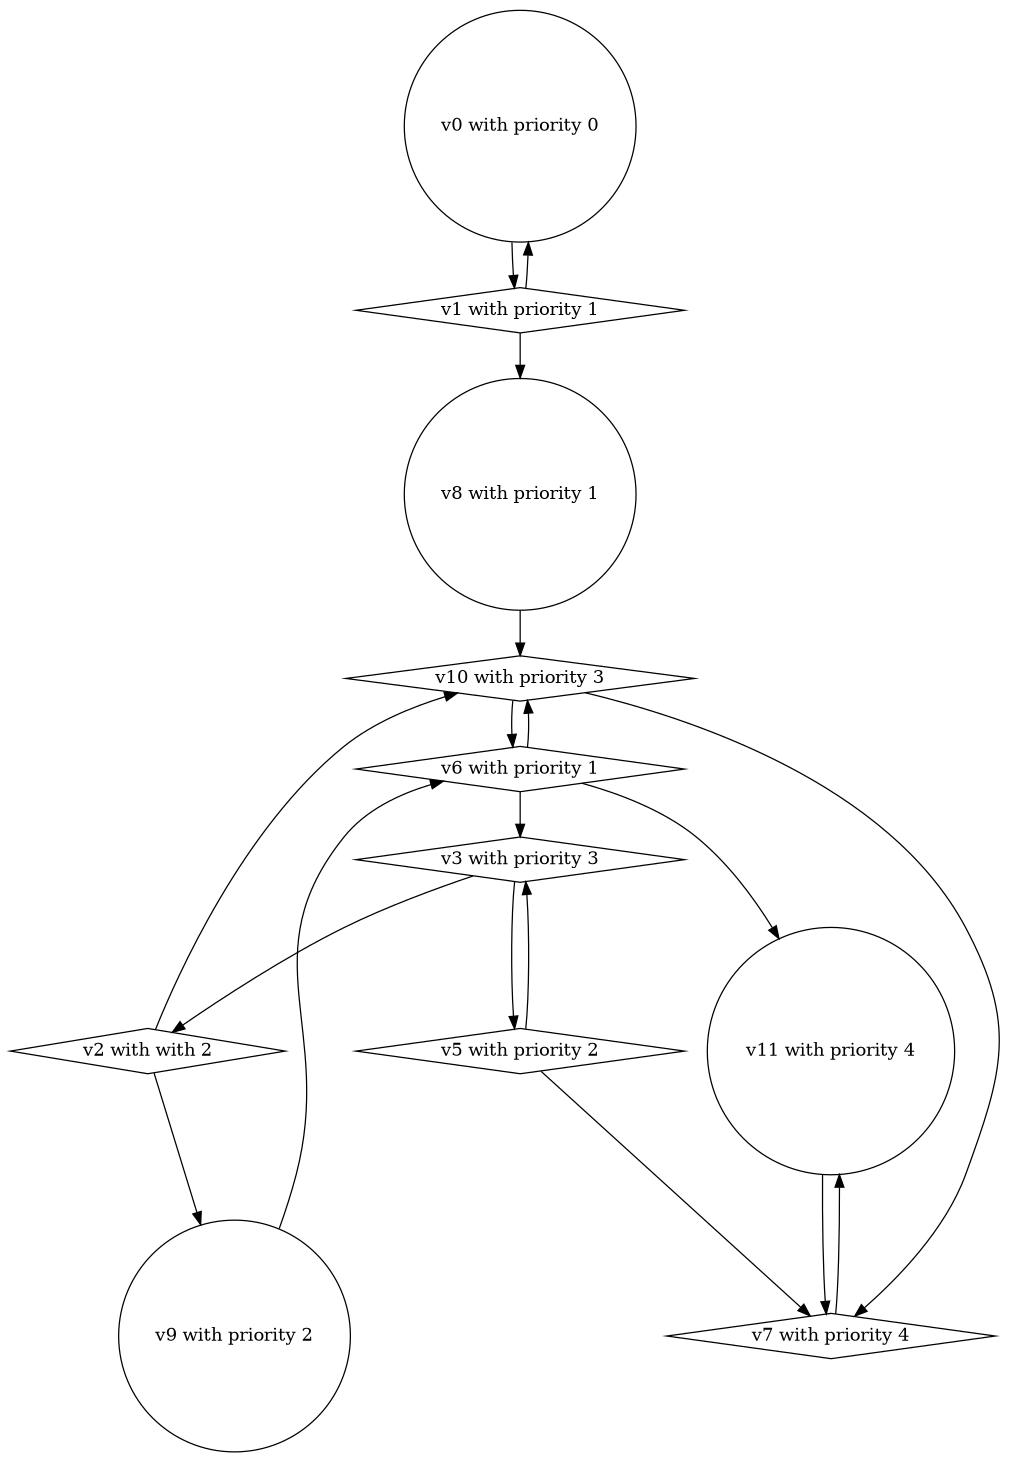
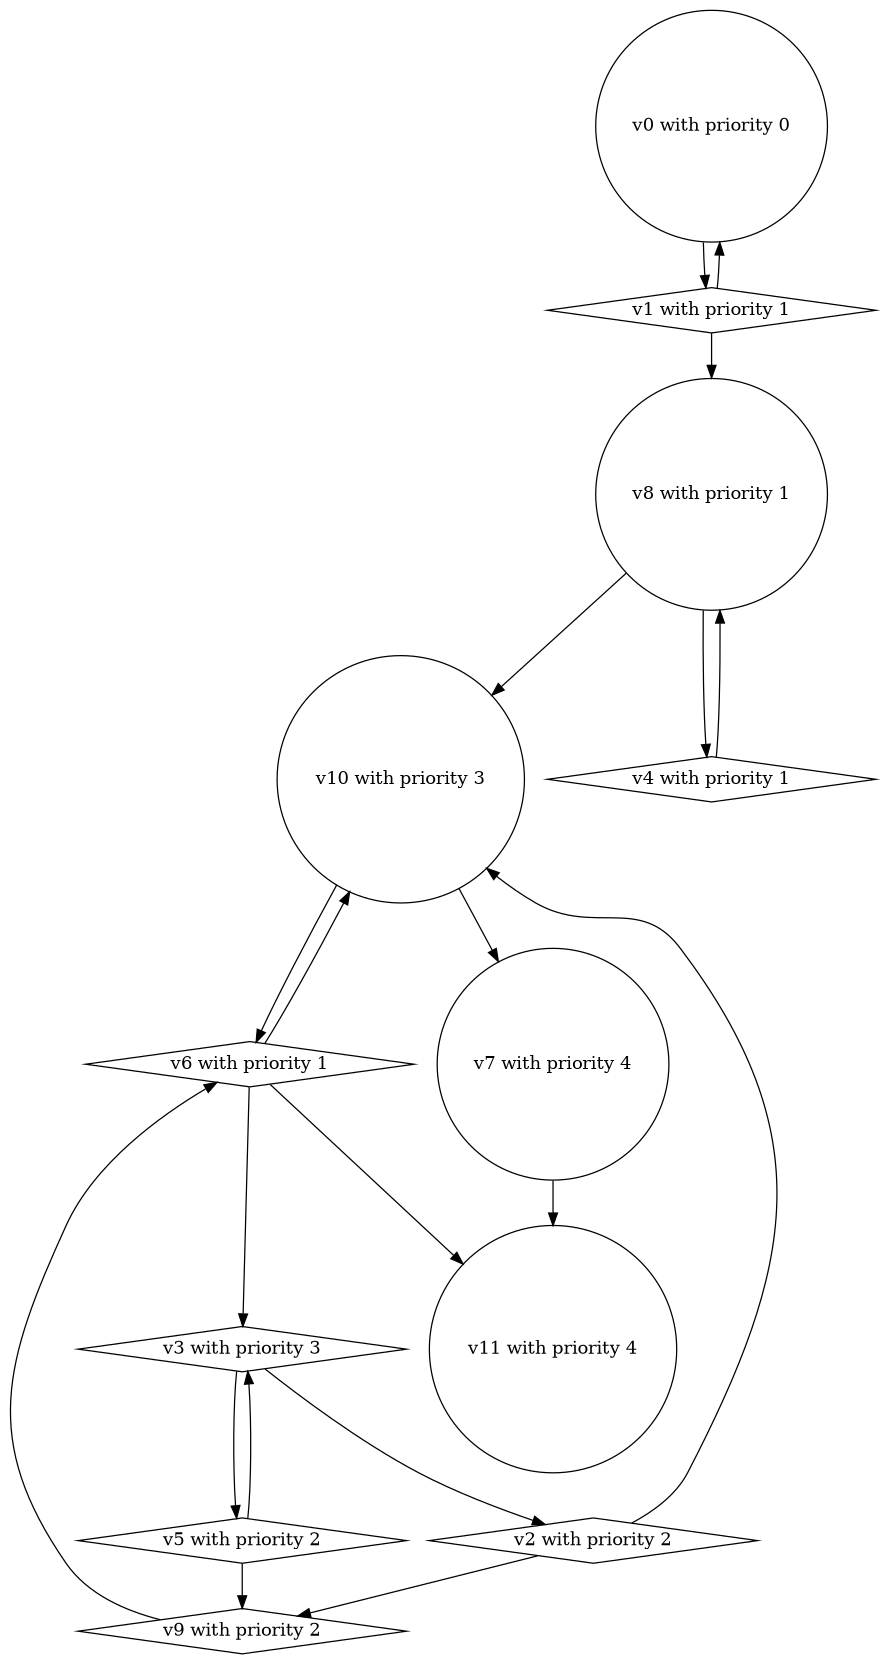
node "v10 with priority 3": shape diamond -> circle
node "v4 with priority 1": added
node "v2 with with 2": label "v2 with with 2" -> "v2 with priority 2"
edge "v5 with priority 2" -> "v7 with priority 4": now "v5 with priority 2" -> "v9 with priority 2"
edge "v11 with priority 4" -> "v7 with priority 4": removed
node "v9 with priority 2": shape circle -> diamond
node "v7 with priority 4": shape diamond -> circle
